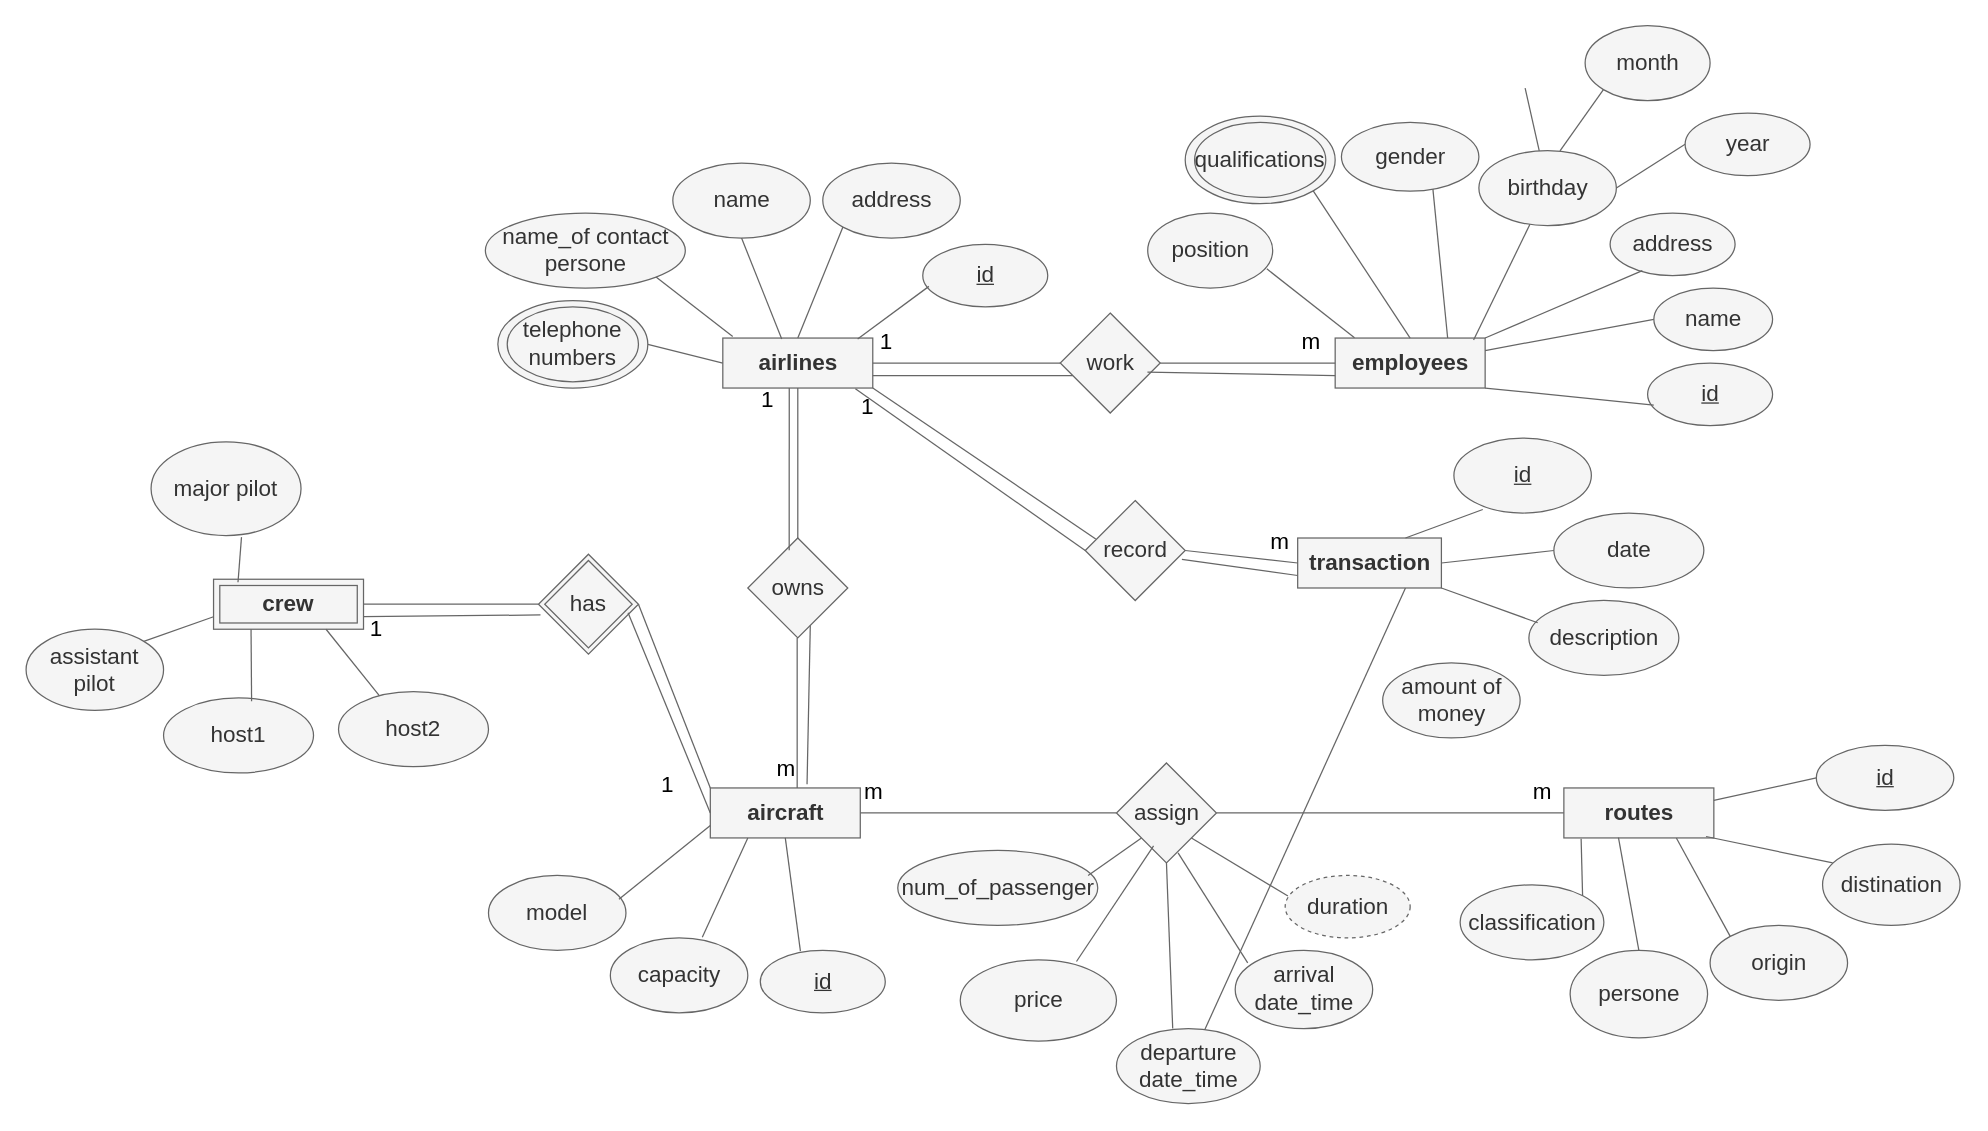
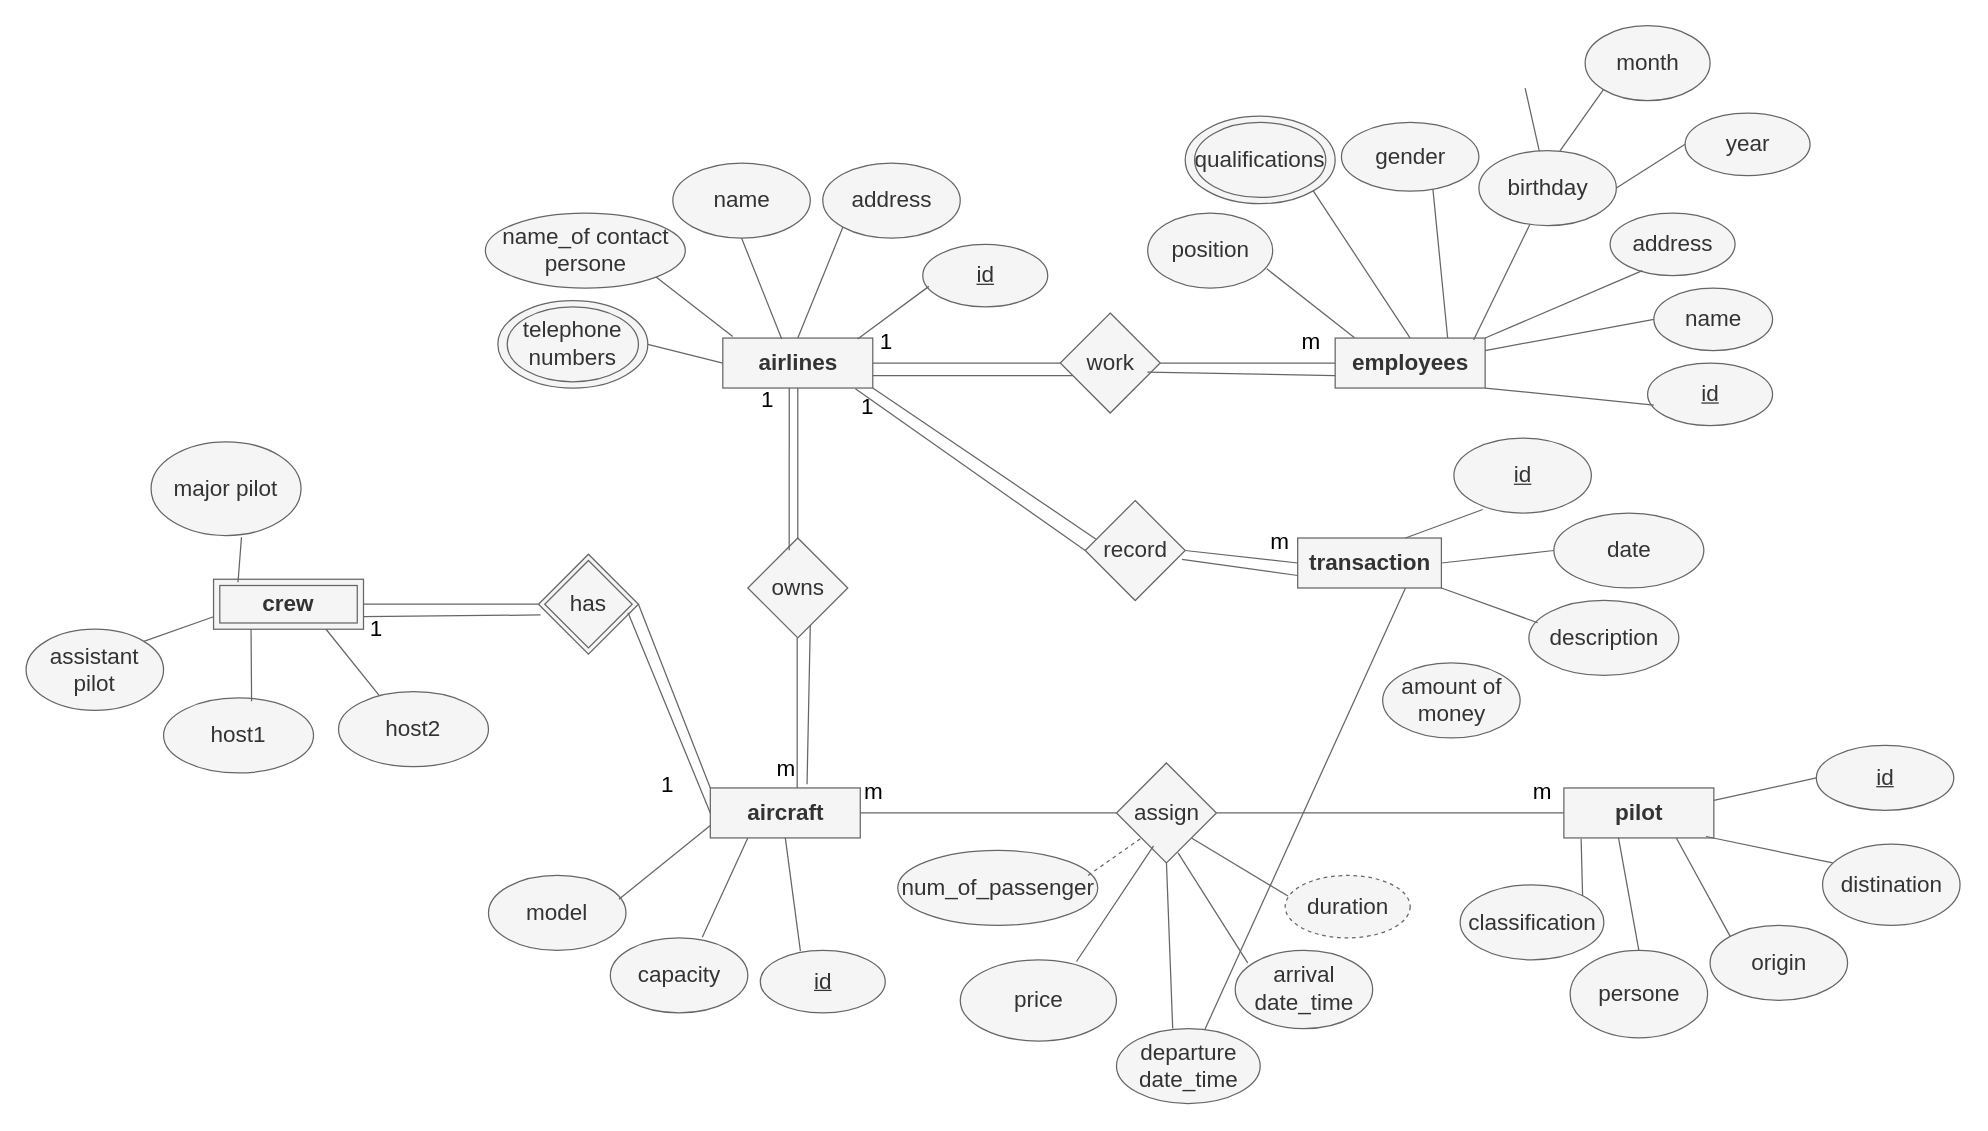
node "routes": label "routes" -> "pilot"
edge "assign" -- "num_of_passenger": style solid -> dashed
